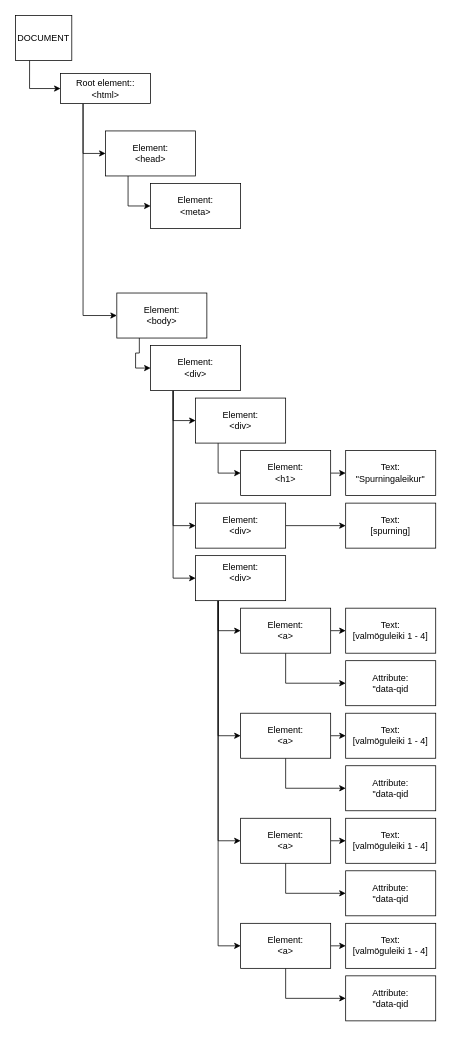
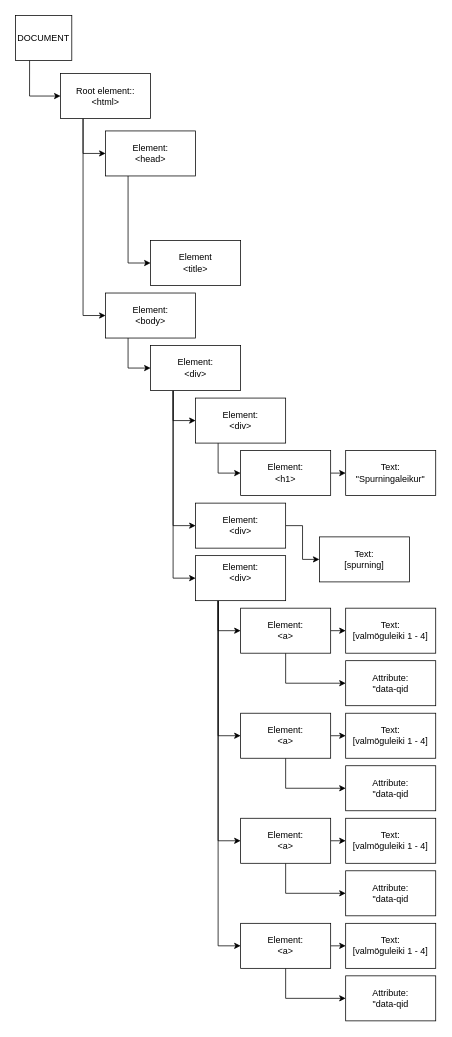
node "Root element:: <html>": size 90x30 -> 90x45
edge "Element: <head>" -> "Element: <meta>": removed
node "Element: <meta>": removed
edge "Element: <head>" -> "Element <title>": added
node "Element <title>": added
node "Element: <body>": moved (162, 315) -> (150, 315)
node "Text: [spurning]": moved (390, 525) -> (364, 559)
